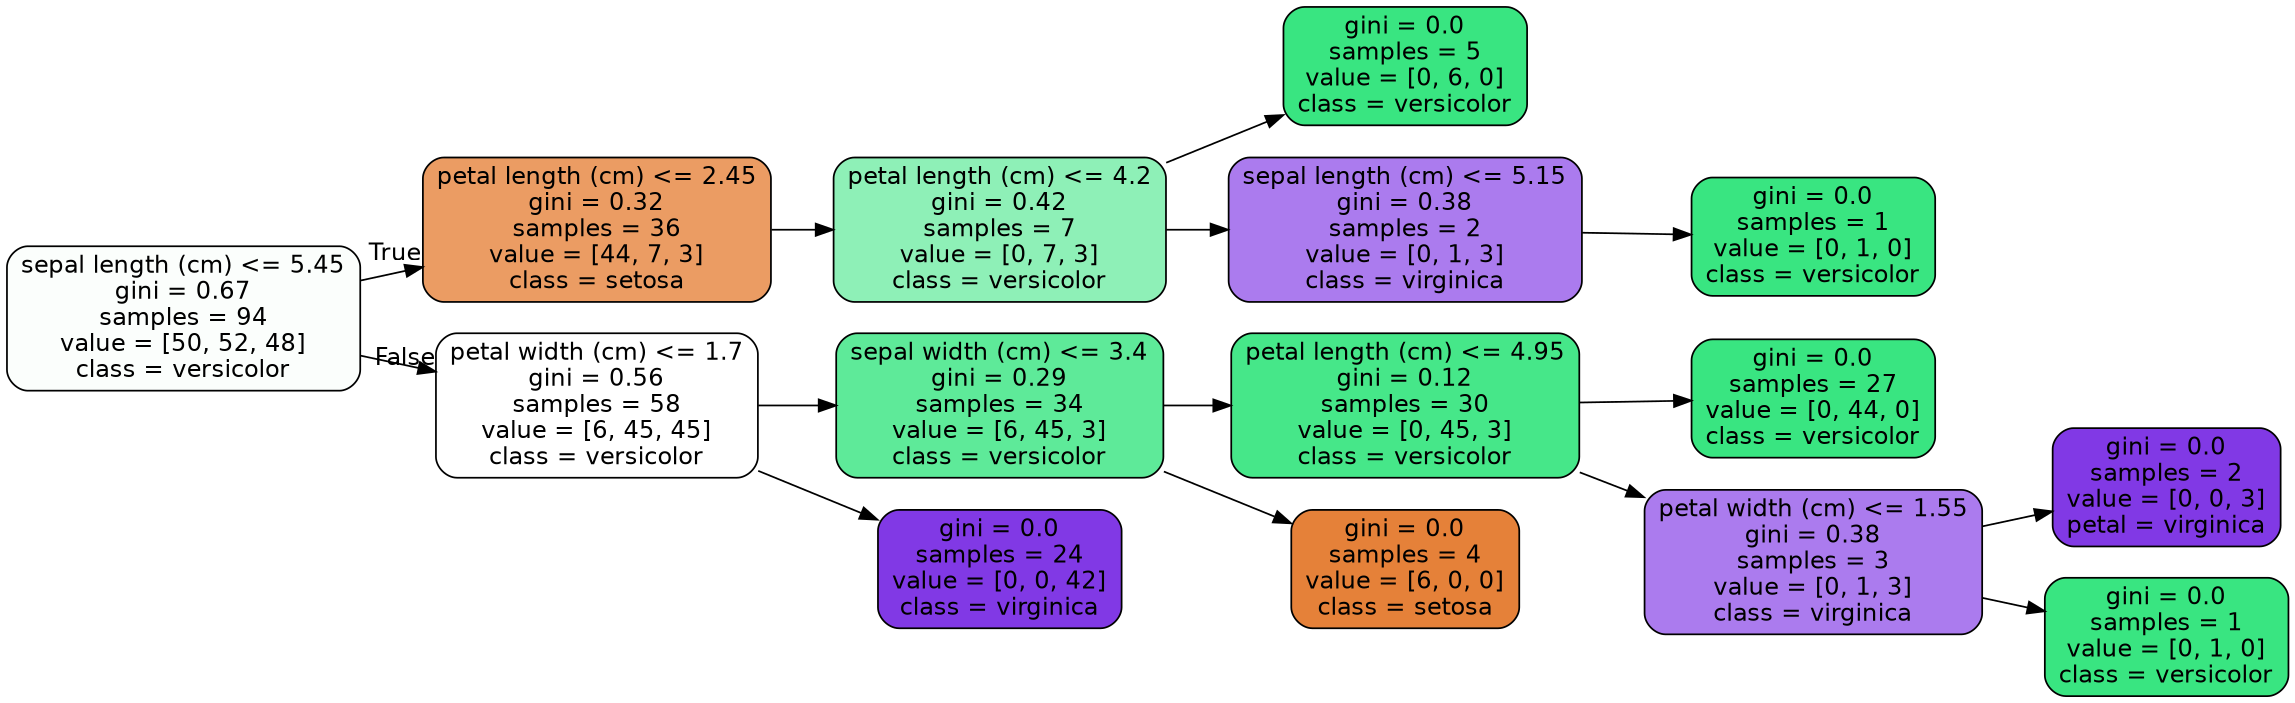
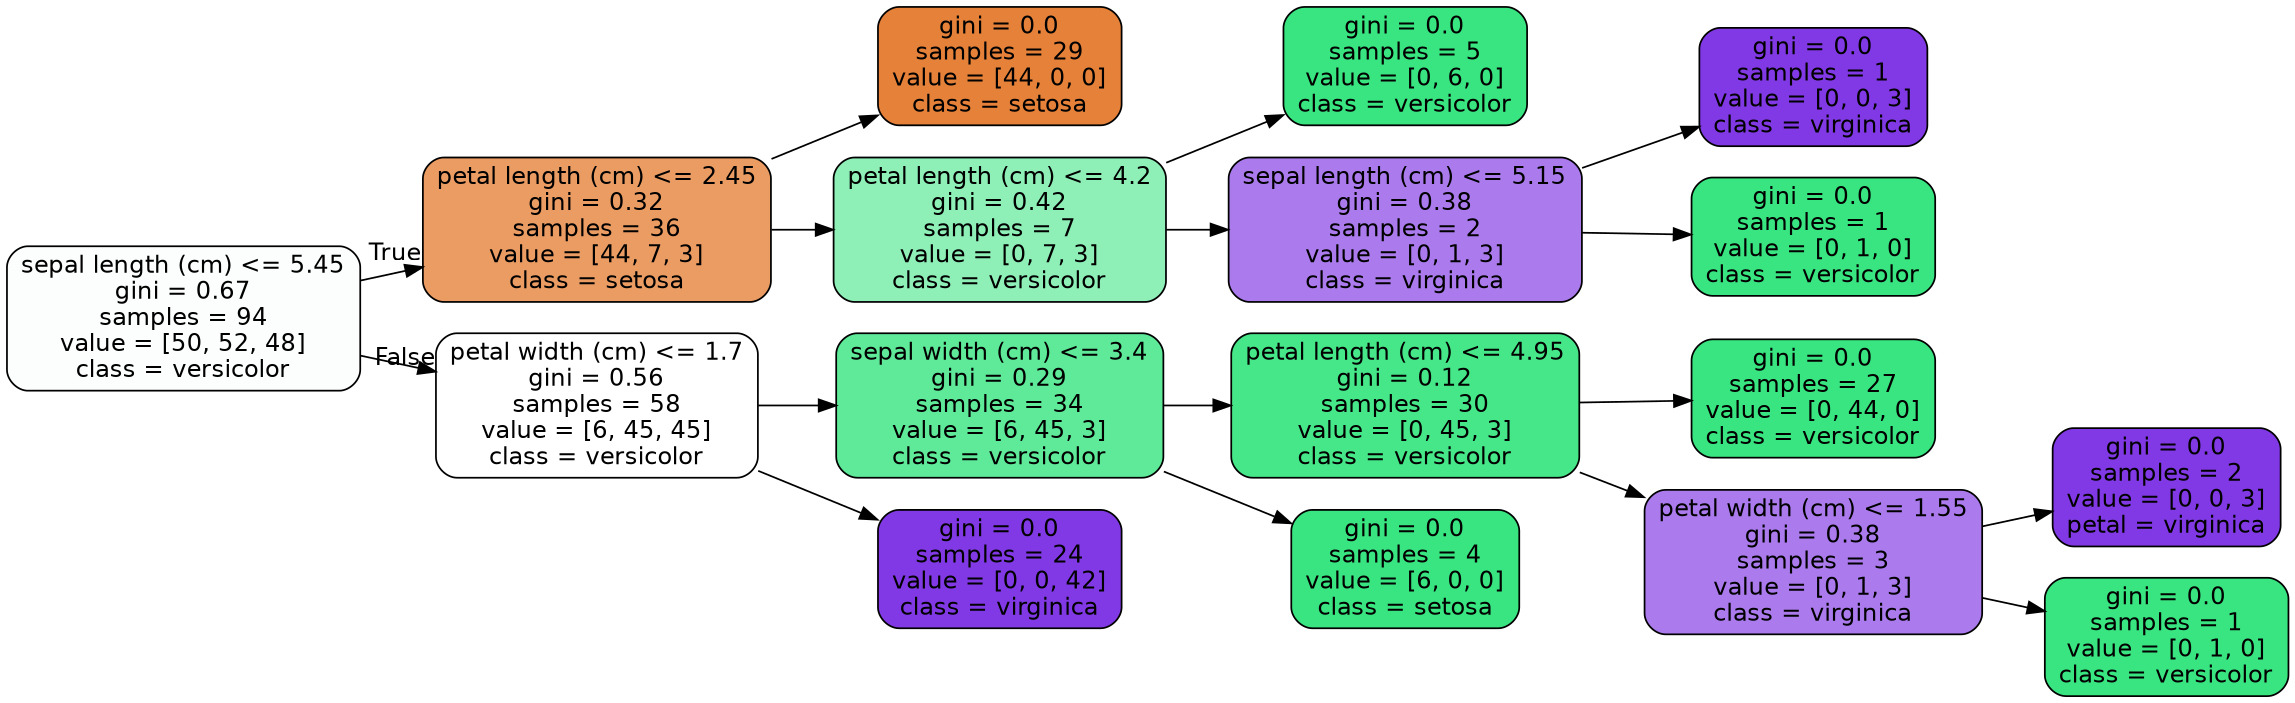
node "gini = 0.0 samples = 29 value = [44, 0, 0] class = setosa": added
node "gini = 0.0 samples = 1 value = [0, 0, 3] class = virginica": added
node "gini = 0.0 samples = 4 value = [6, 0, 0] class = setosa": fillcolor #e58139 -> #39e581
